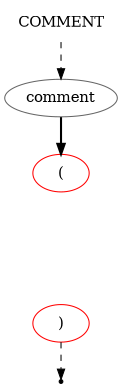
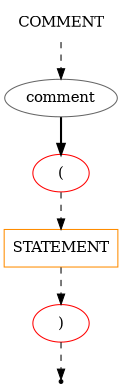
node "STATEMENT": added
